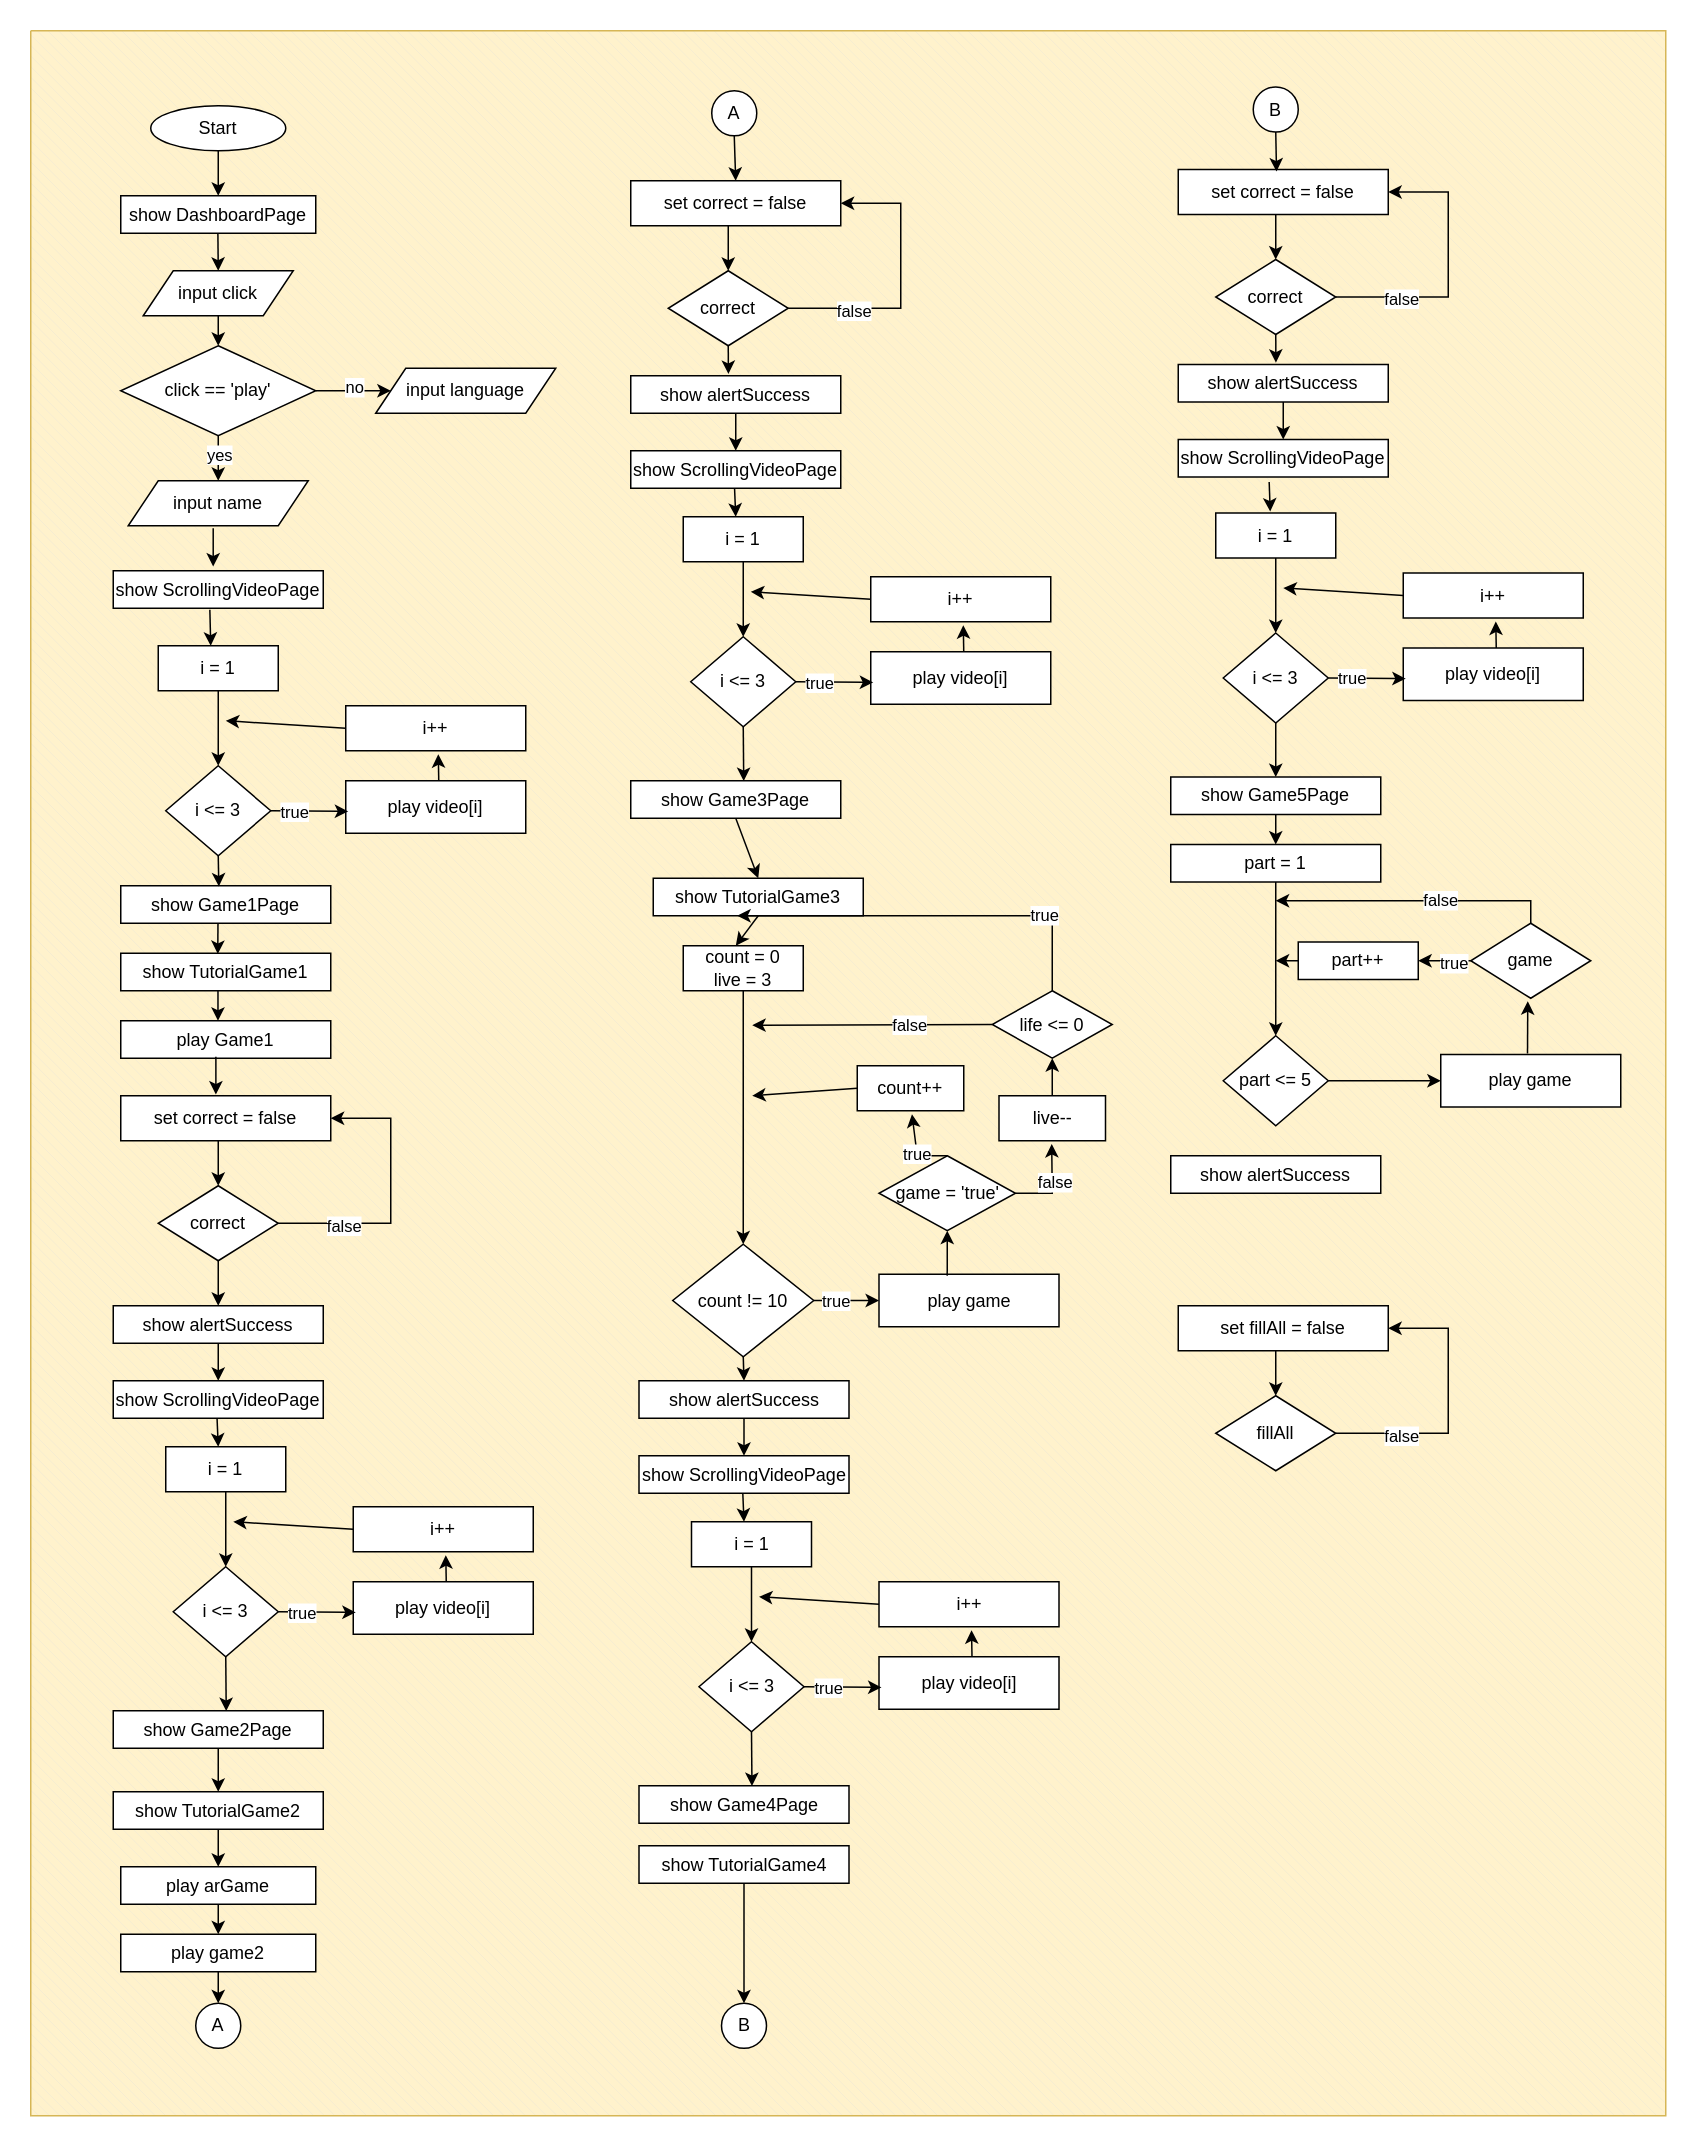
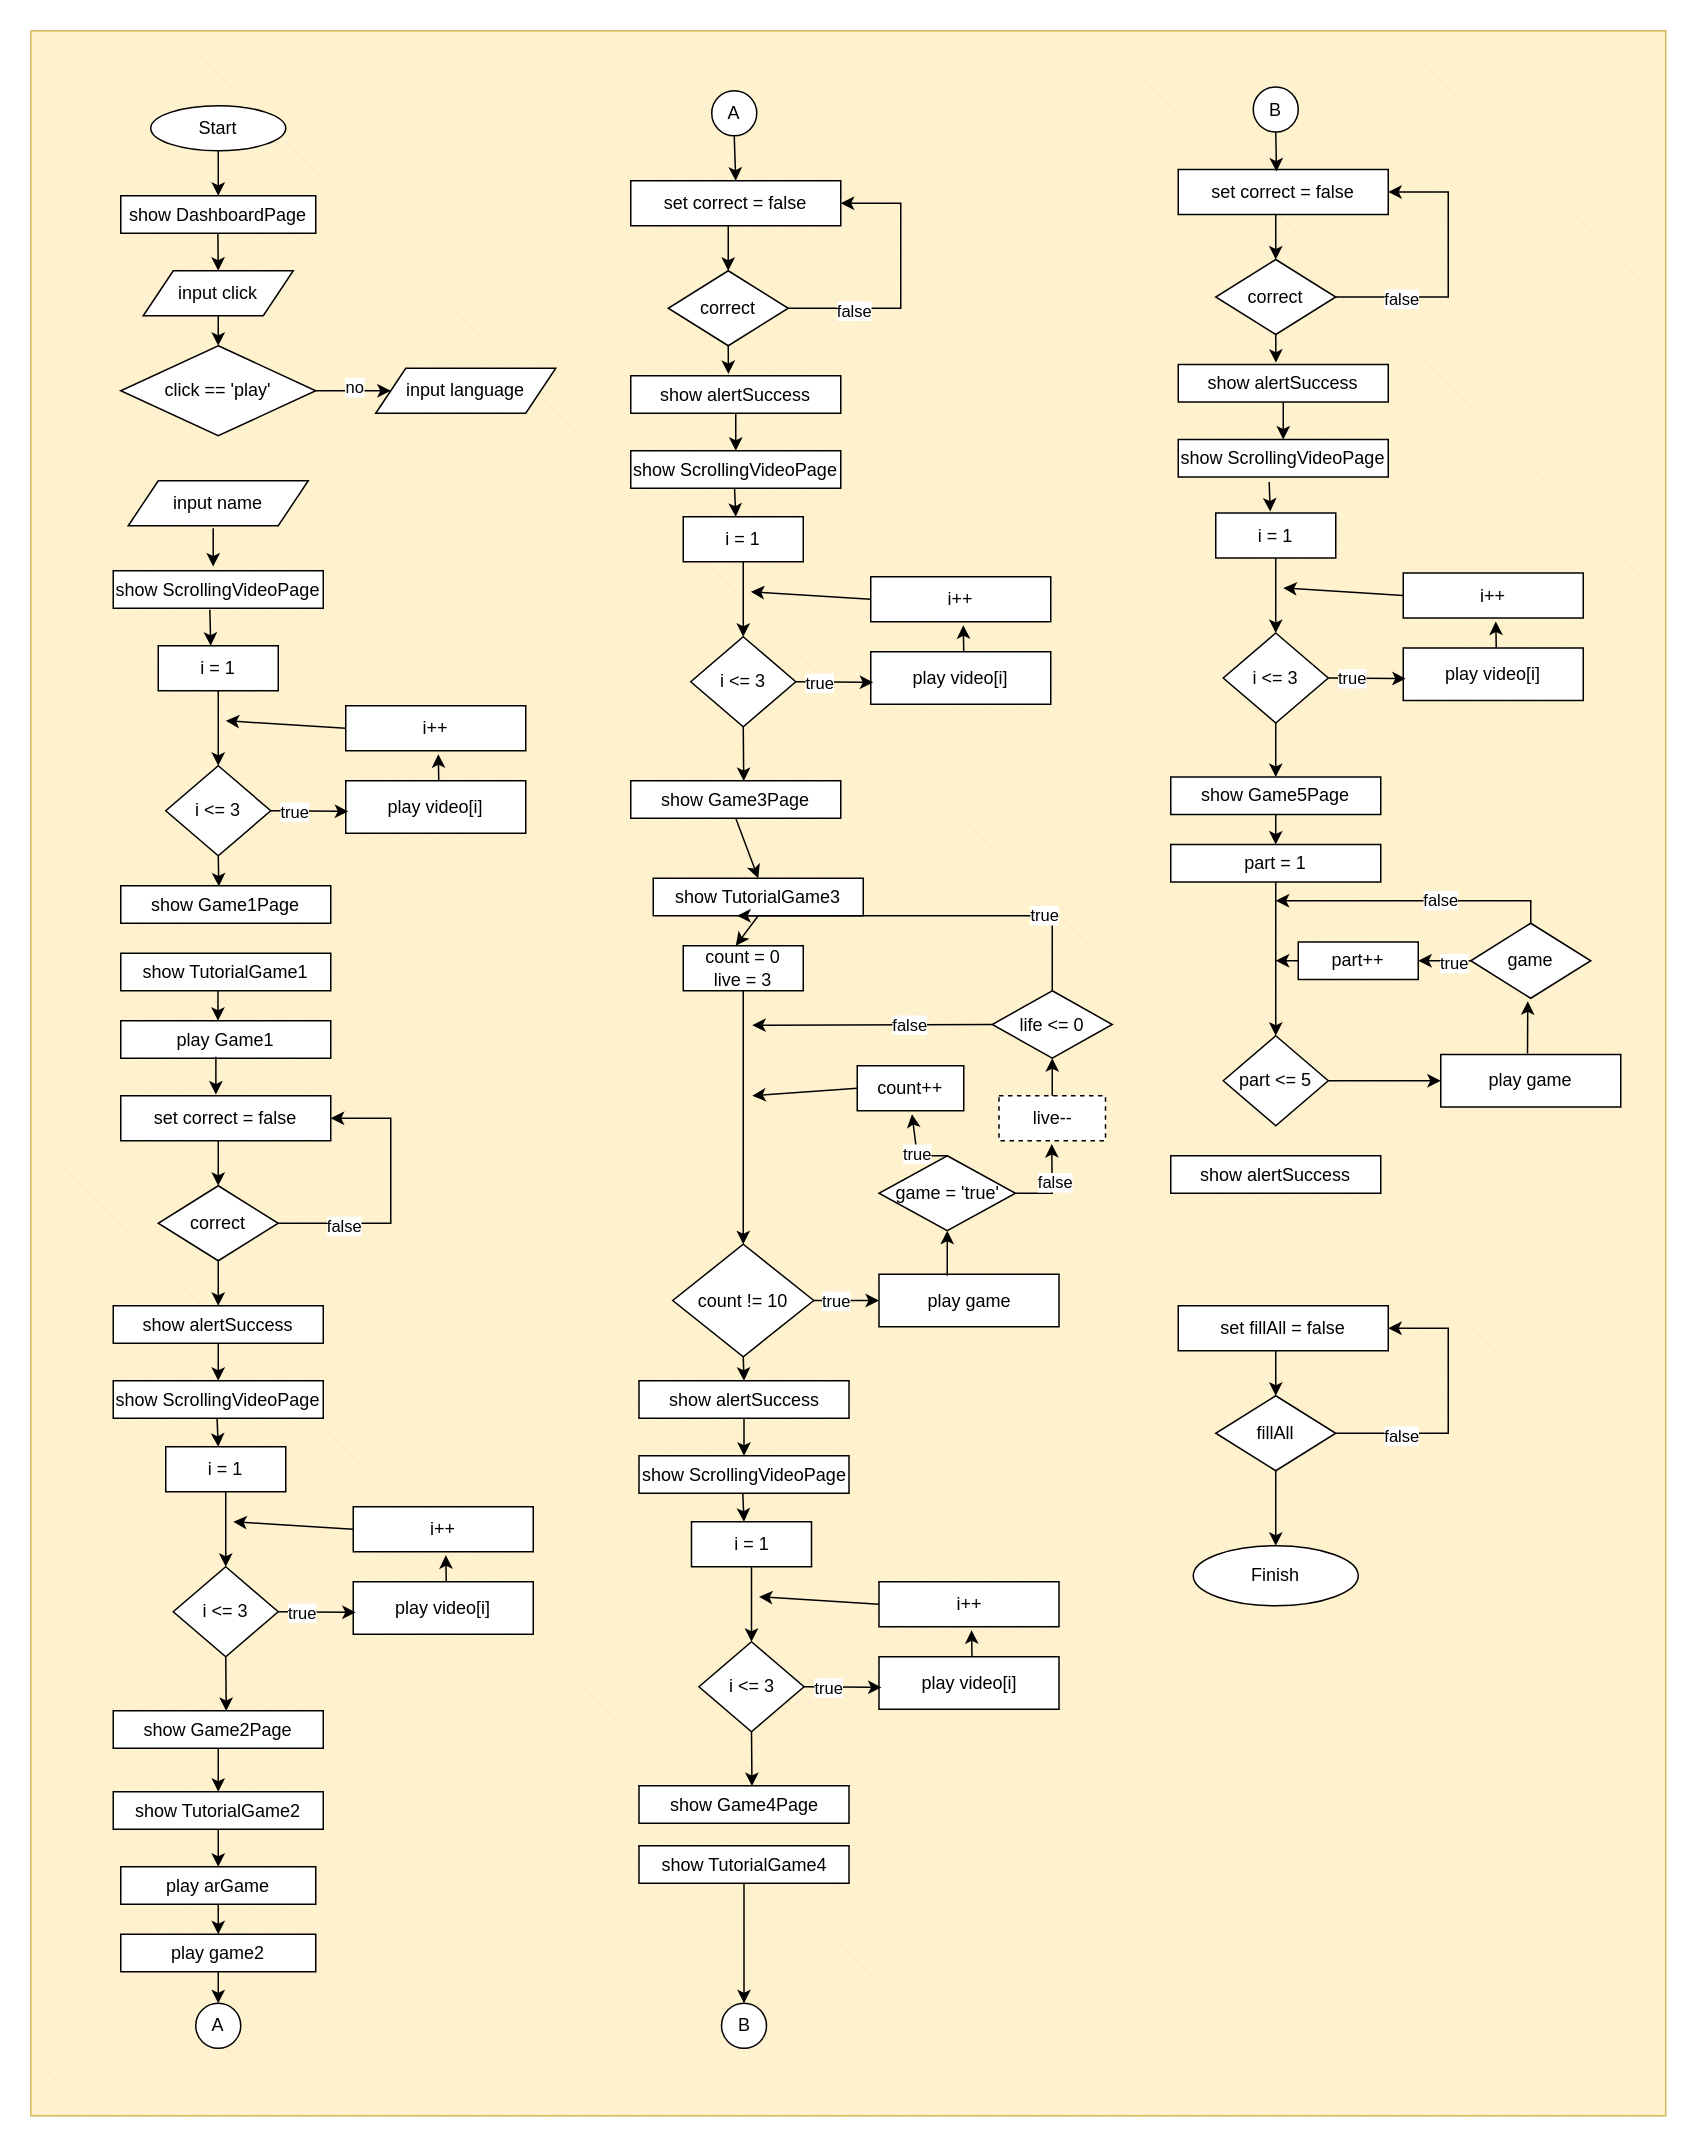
edge "click == 'play'" -> "input name": removed, label "yes"
edge "show Game1Page" -> "show TutorialGame1": removed
node "live--": style solid -> dashed
edge "fillAll" -> "Finish": added
node "Finish": added
